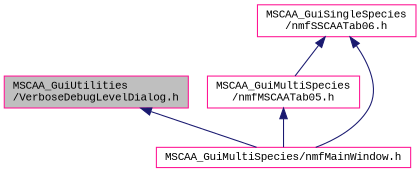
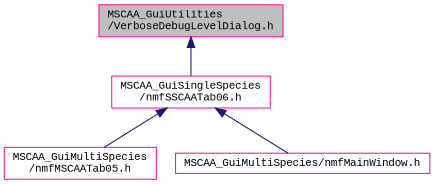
edge "MSCAA_GuiMultiSpecies/nmfMainWindow.h" -> "MSCAA_GuiUtilities /VerboseDebugLevelDialog.h": now "MSCAA_GuiSingleSpecies /nmfSSCAATab06.h" -> "MSCAA_GuiUtilities /VerboseDebugLevelDialog.h"
edge "MSCAA_GuiMultiSpecies/nmfMainWindow.h" -> "MSCAA_GuiMultiSpecies /nmfMSCAATab05.h": removed
